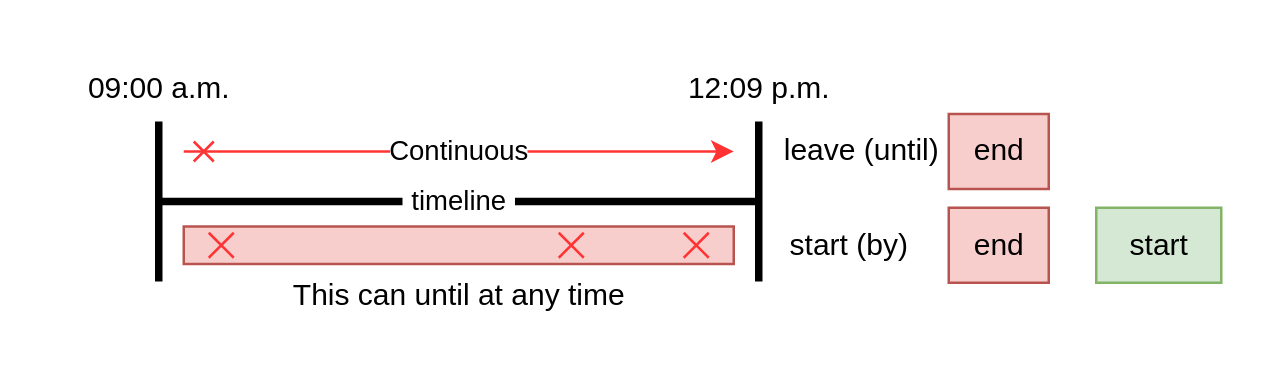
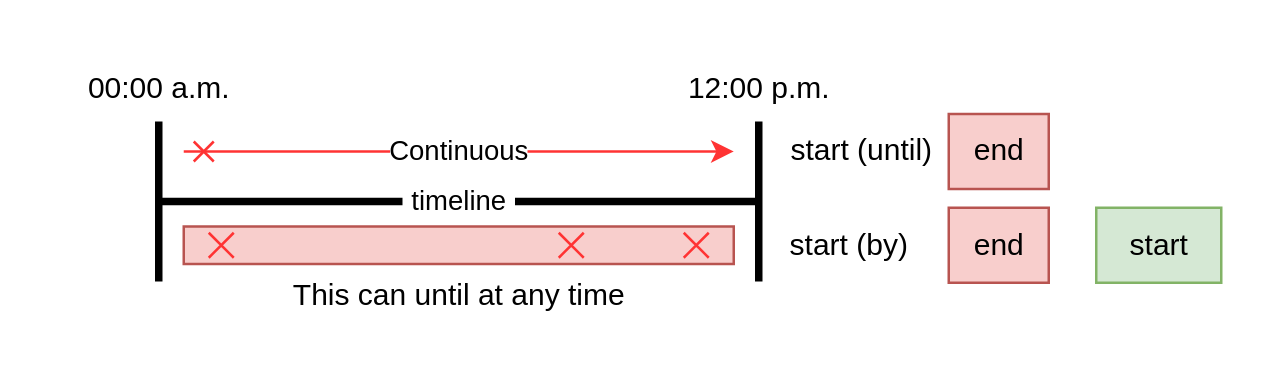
node "09:00 a.m.": label "09:00 a.m." -> "00:00 a.m."
node "12:09 p.m.": label "12:09 p.m." -> "12:00 p.m."
node "leave (until)": label "leave (until)" -> "start (until)"
